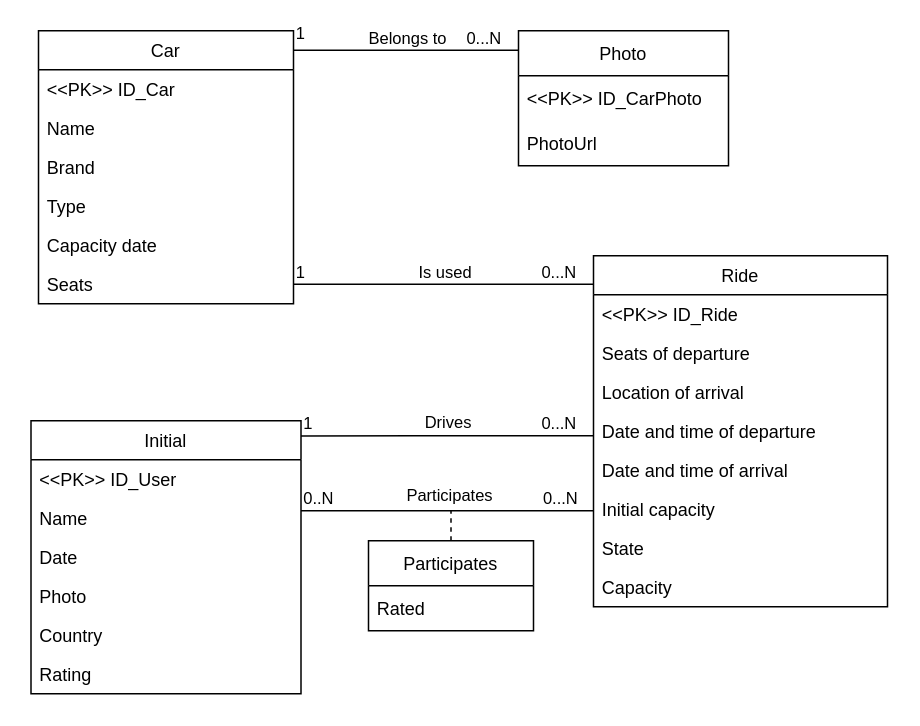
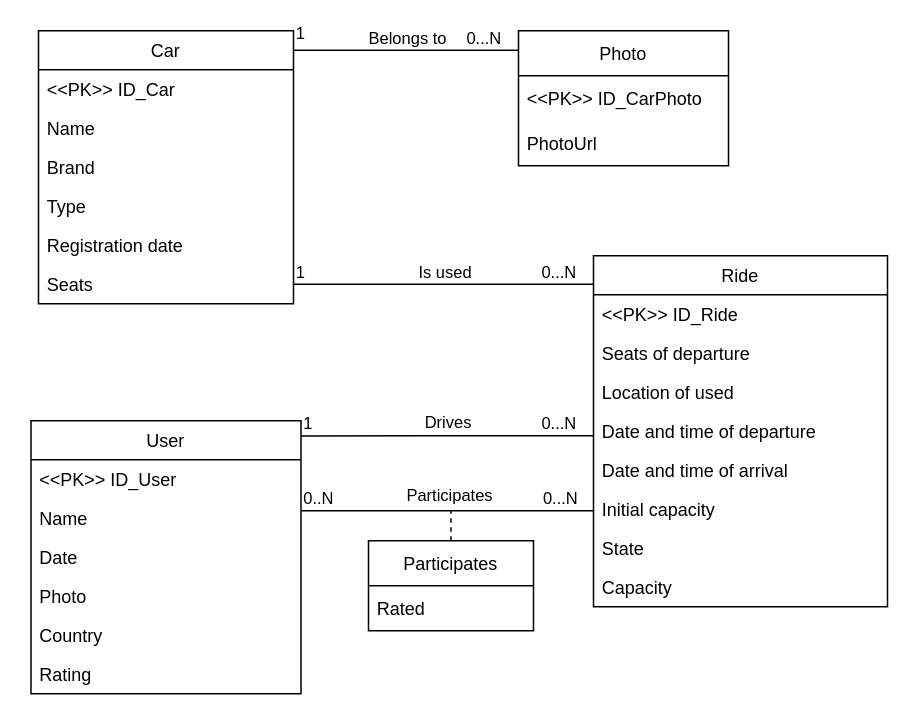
node "Capacity date": label "Capacity date" -> "Registration date"
node "Location of arrival": label "Location of arrival" -> "Location of used"
node "Initial": label "Initial" -> "User"
